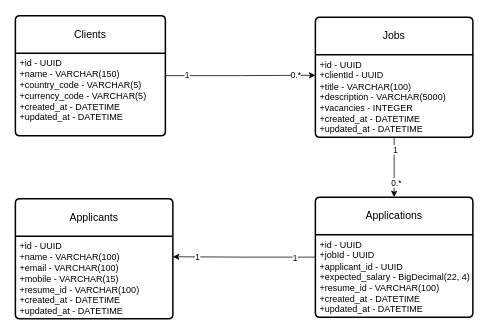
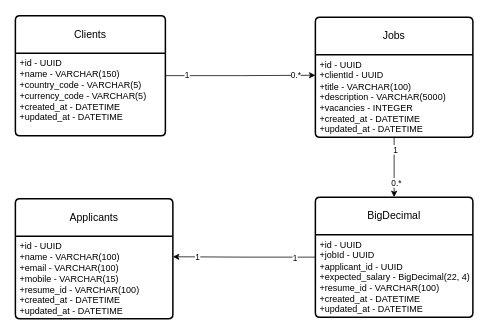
node "Applications": label "Applications" -> "BigDecimal"
